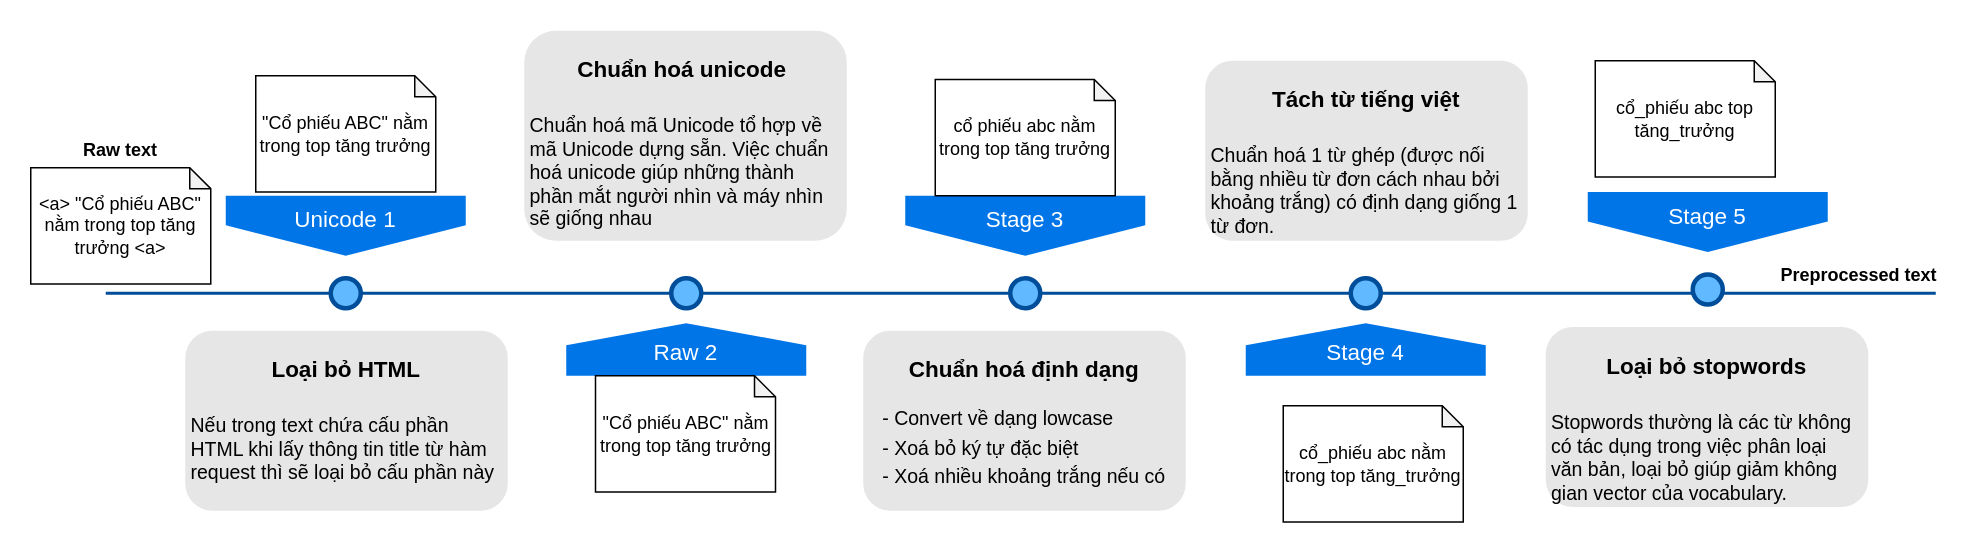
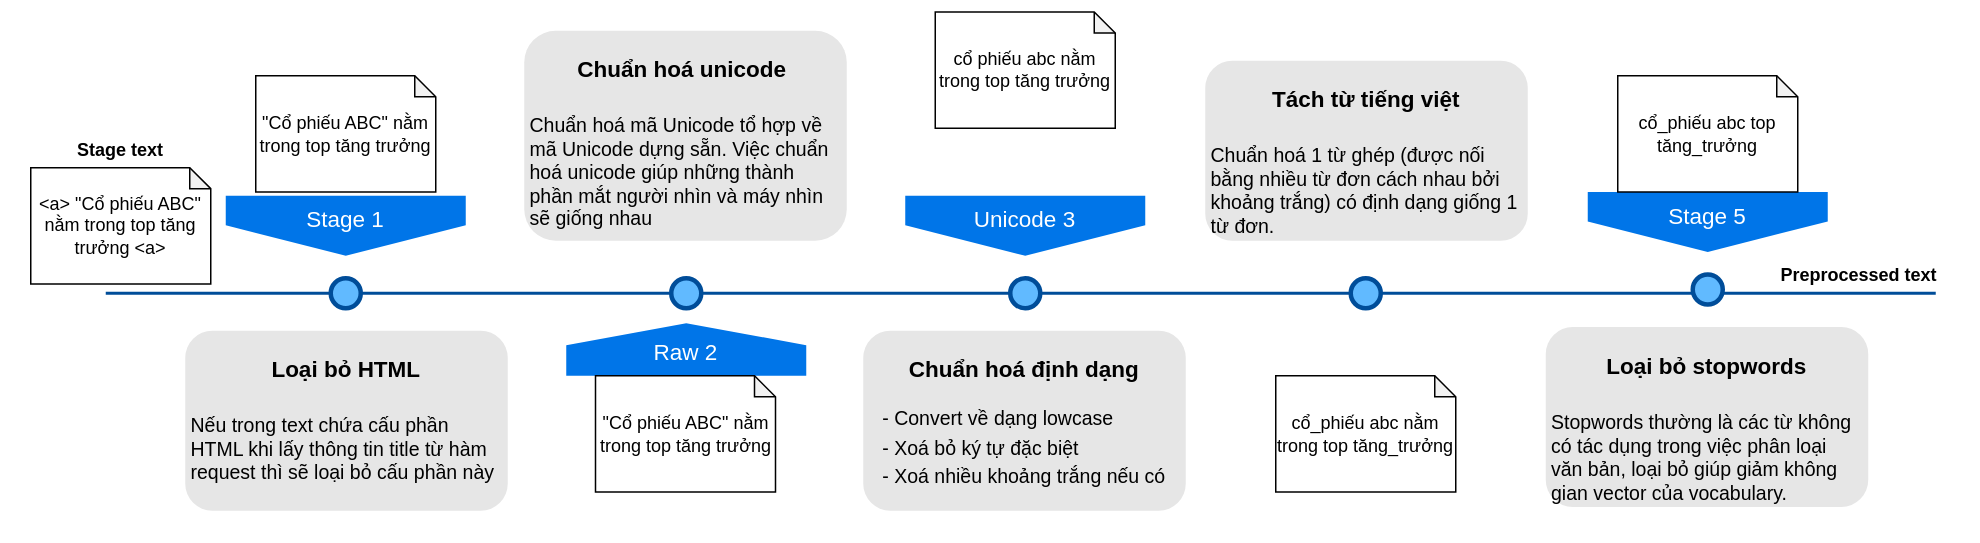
node "cổ_phiếu abc top tăng_trưởng": moved (1685, 119) -> (1708, 134)
node "cổ phiếu abc nằm trong top tăng trưởng": moved (1025, 138) -> (1025, 70)
node "Raw text": label "Raw text" -> "Stage text"
node "Unicode 1": label "Unicode 1" -> "Stage 1"
node "Stage 3": label "Stage 3" -> "Unicode 3"
node "Stage 4": removed
node "cổ_phiếu abc nằm trong top tăng_trưởng": moved (1373, 464) -> (1366, 434)
